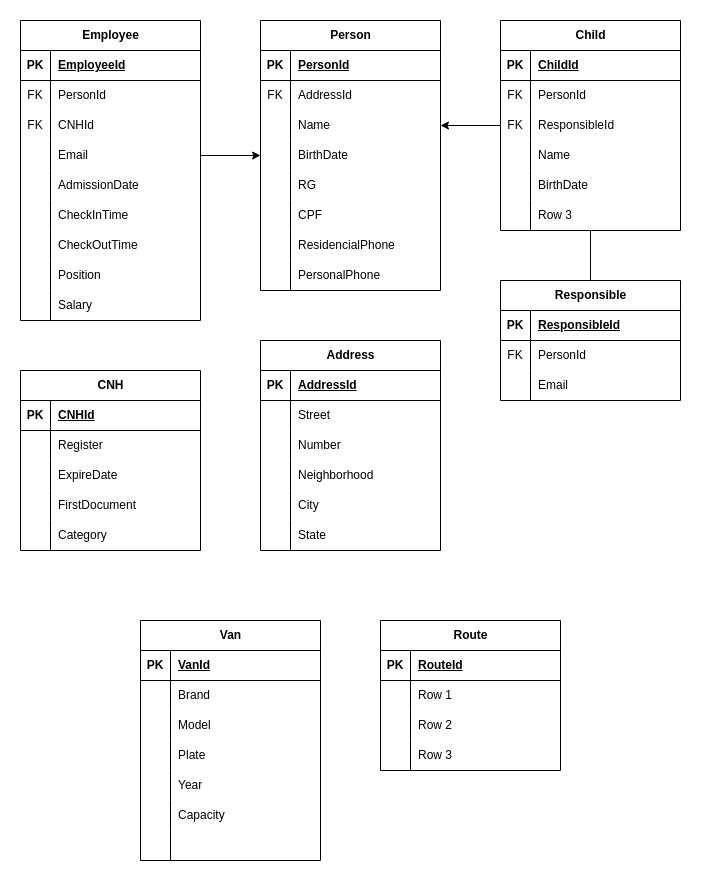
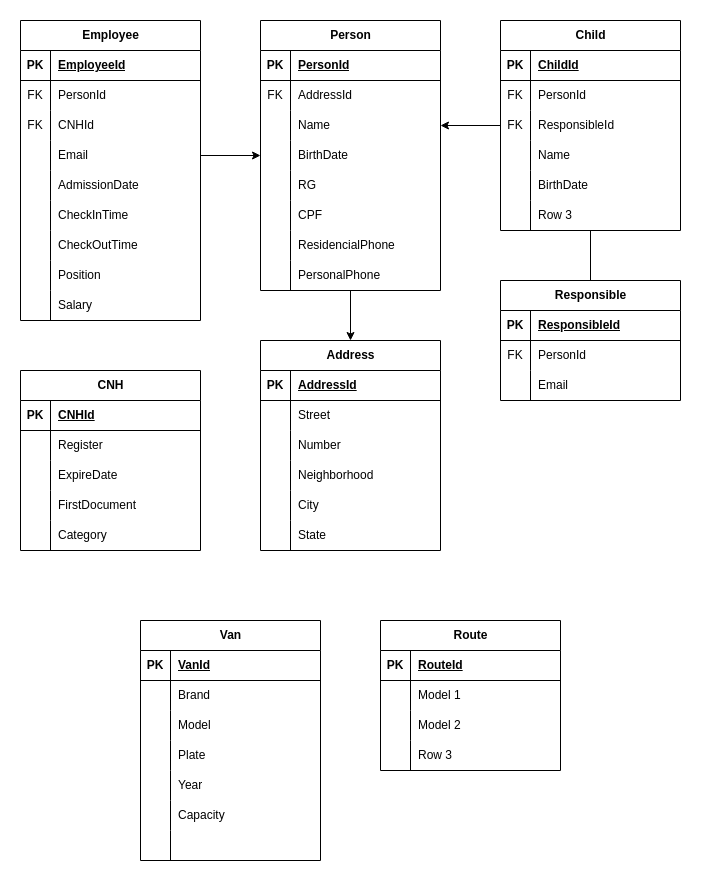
edge "Person" -> "Address": added
node "Row 1": label "Row 1" -> "Model 1"
node "Row 2": label "Row 2" -> "Model 2"
